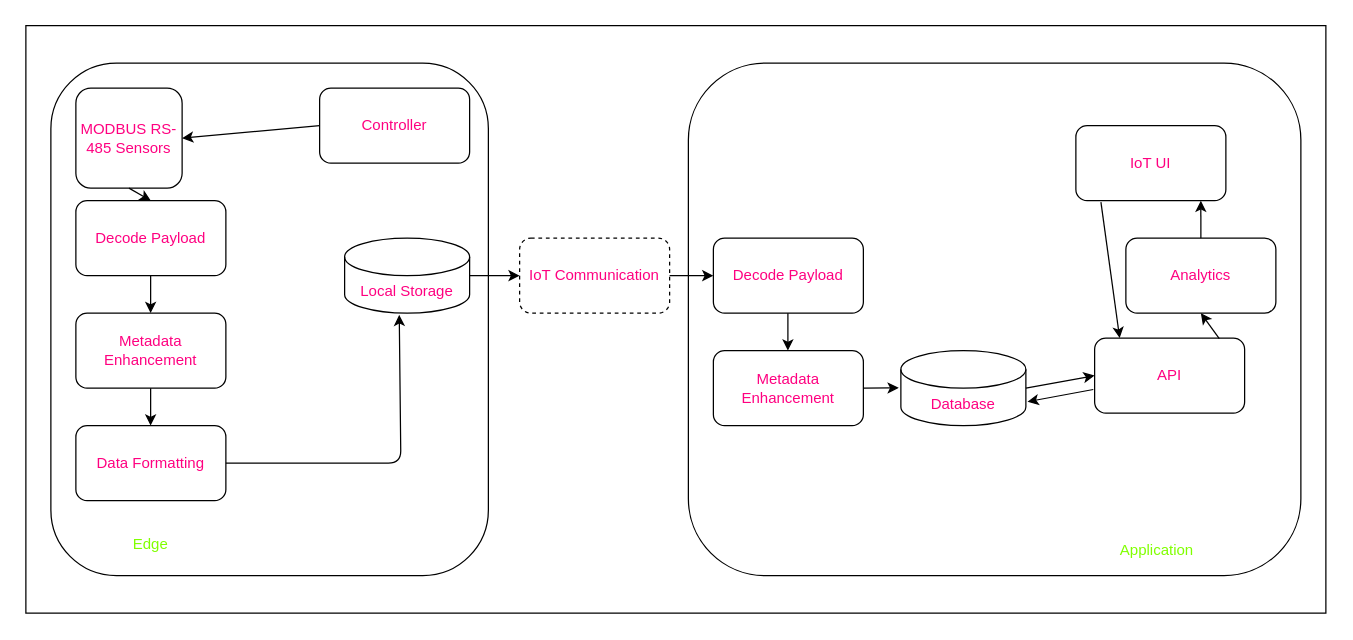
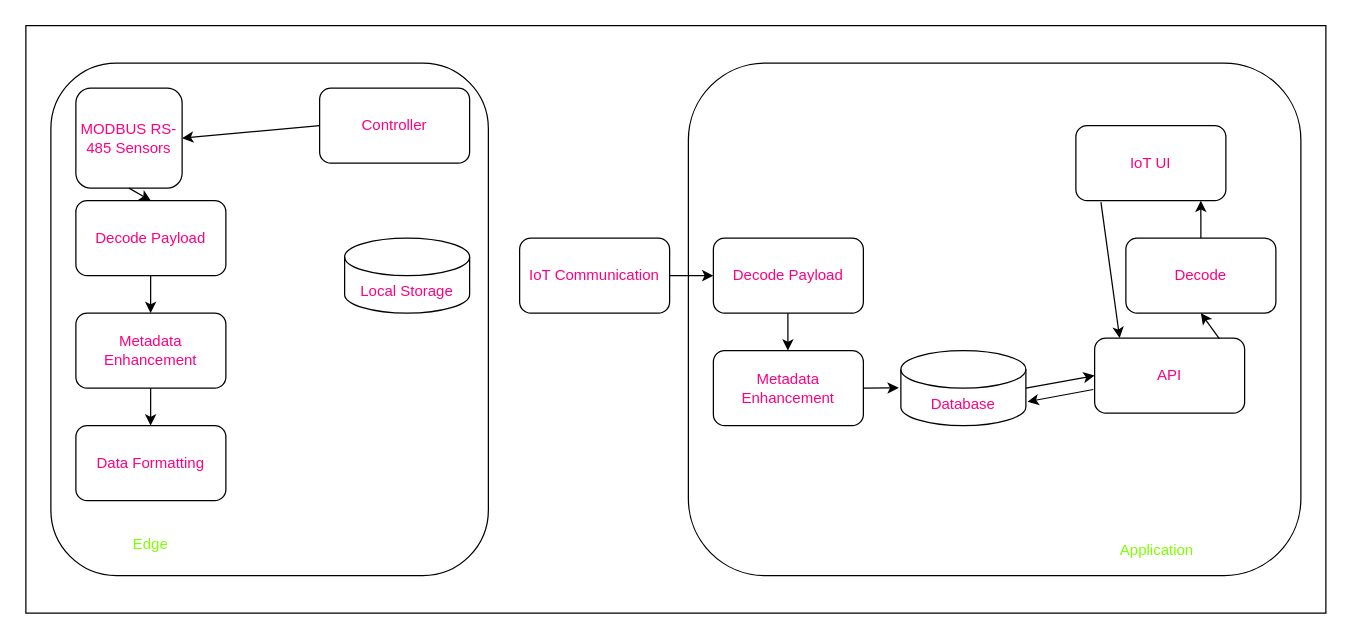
edge "Local Storage" -> "IoT Communication": removed
node "IoT Communication": style dashed -> solid
node "Analytics": label "Analytics" -> "Decode"
edge "Data Formatting" -> "Local Storage": removed
